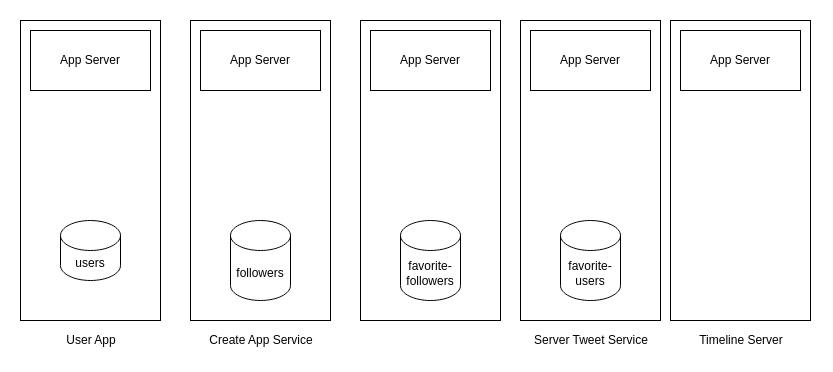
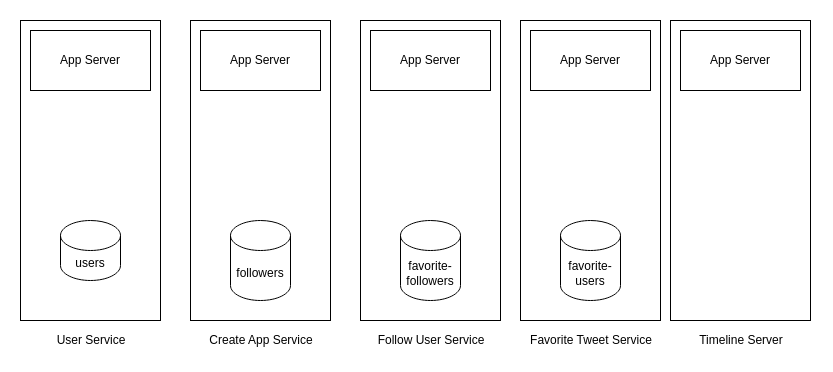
node "User App": label "User App" -> "User Service"
node "Follow User Service": added
node "Server Tweet Service": label "Server Tweet Service" -> "Favorite Tweet Service"
